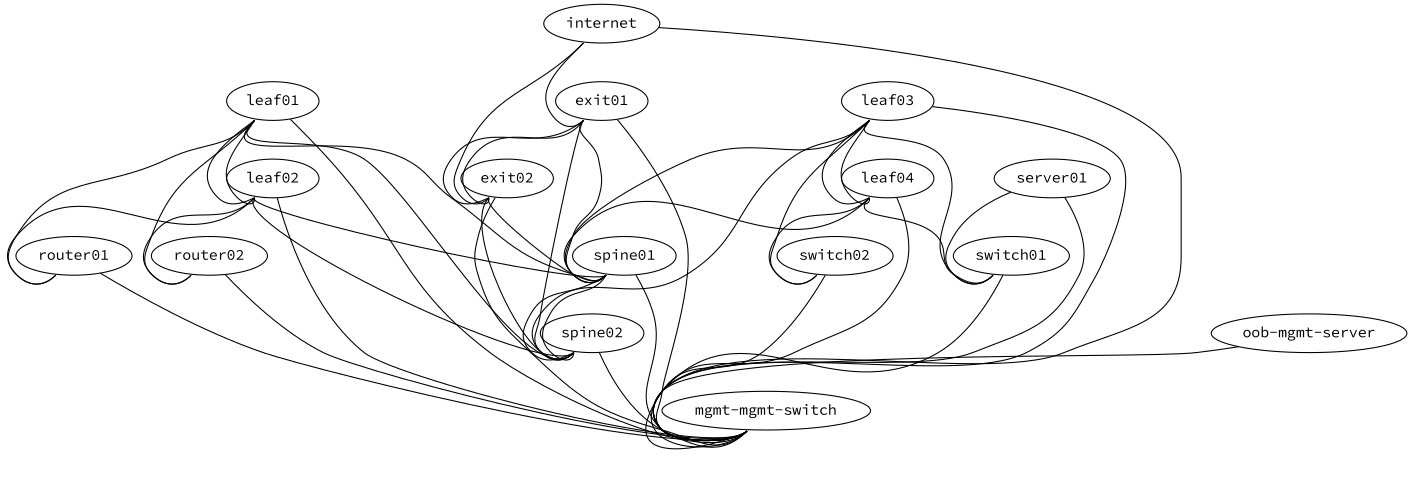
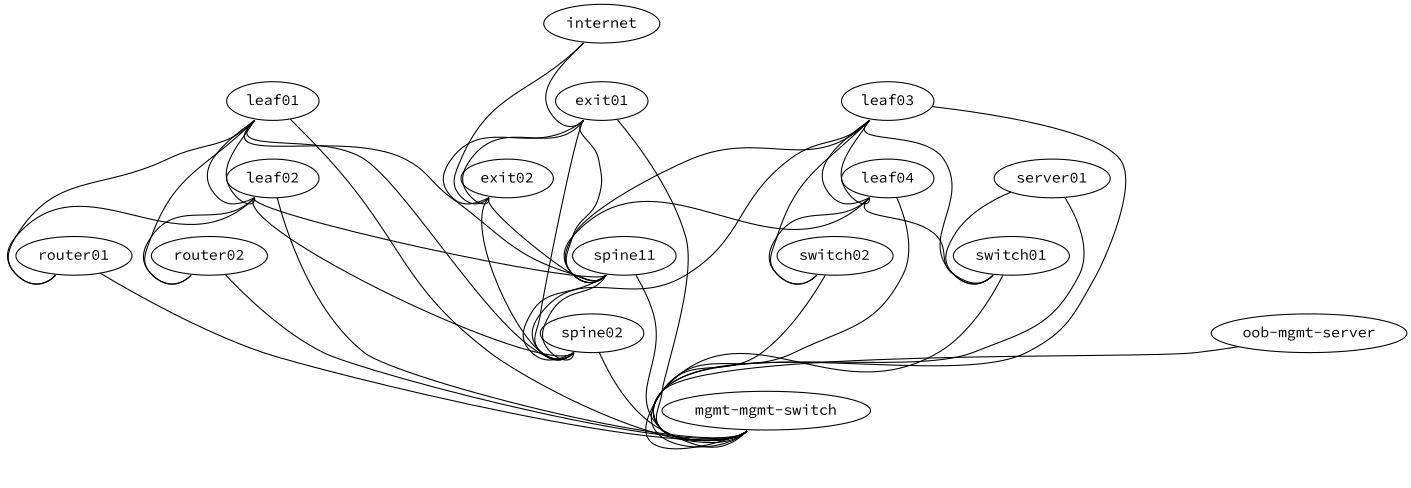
node "spine01": label "spine01" -> "spine11"
edge "internet" -- "mgmt-mgmt-switch": removed
edge "exit02" -- "mgmt-mgmt-switch": removed
